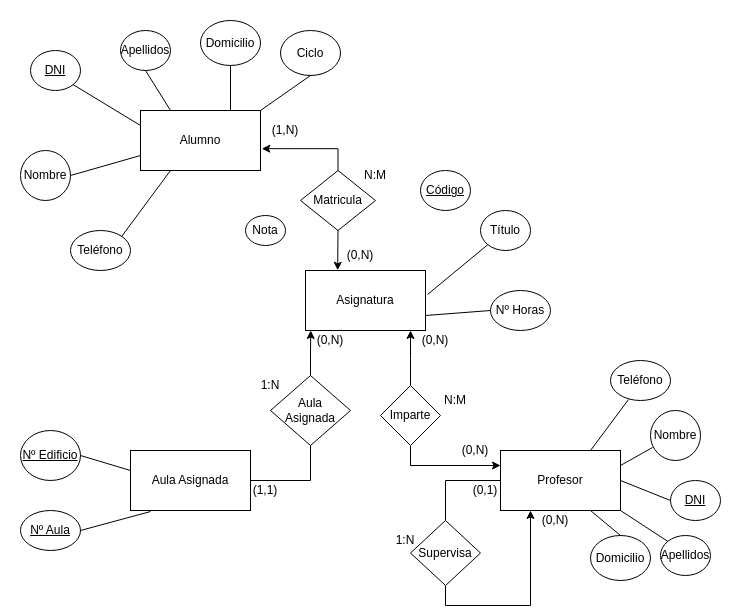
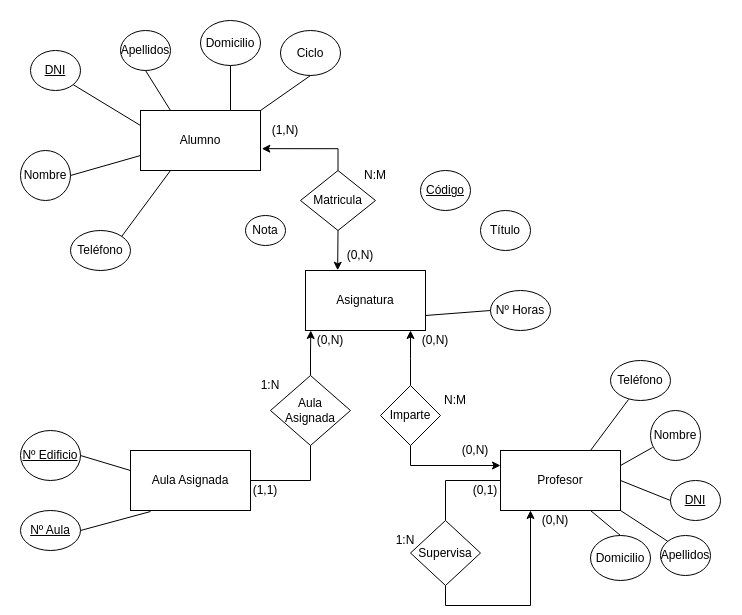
edge "Título" -- "Asignatura": removed
